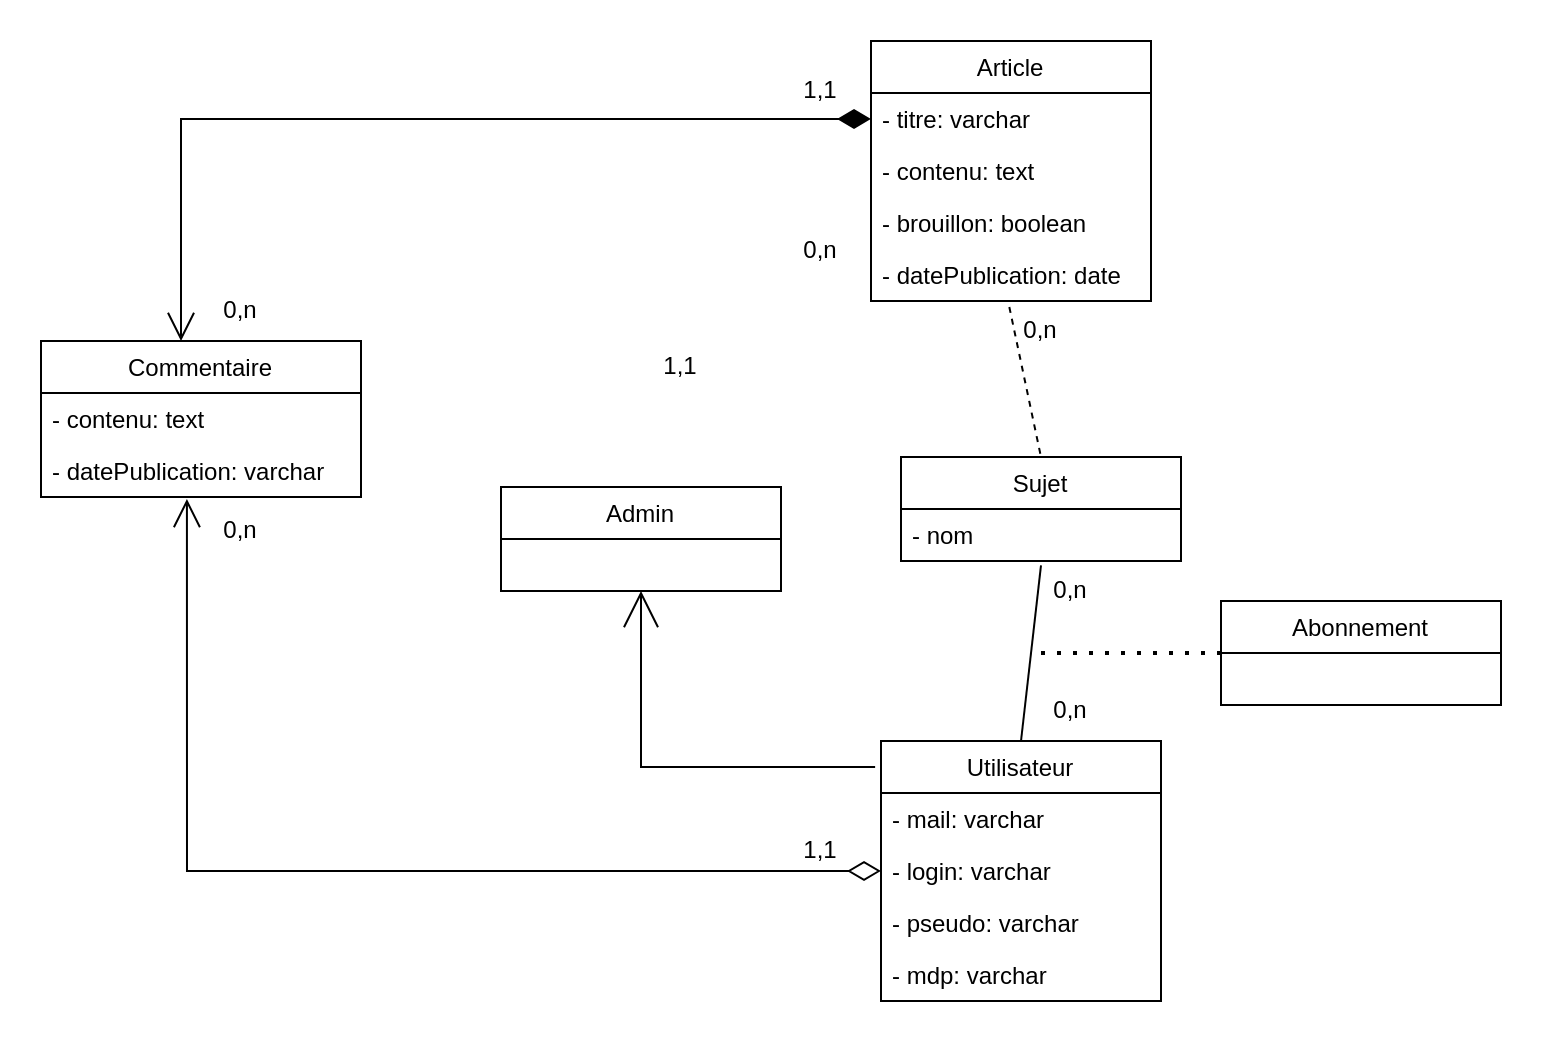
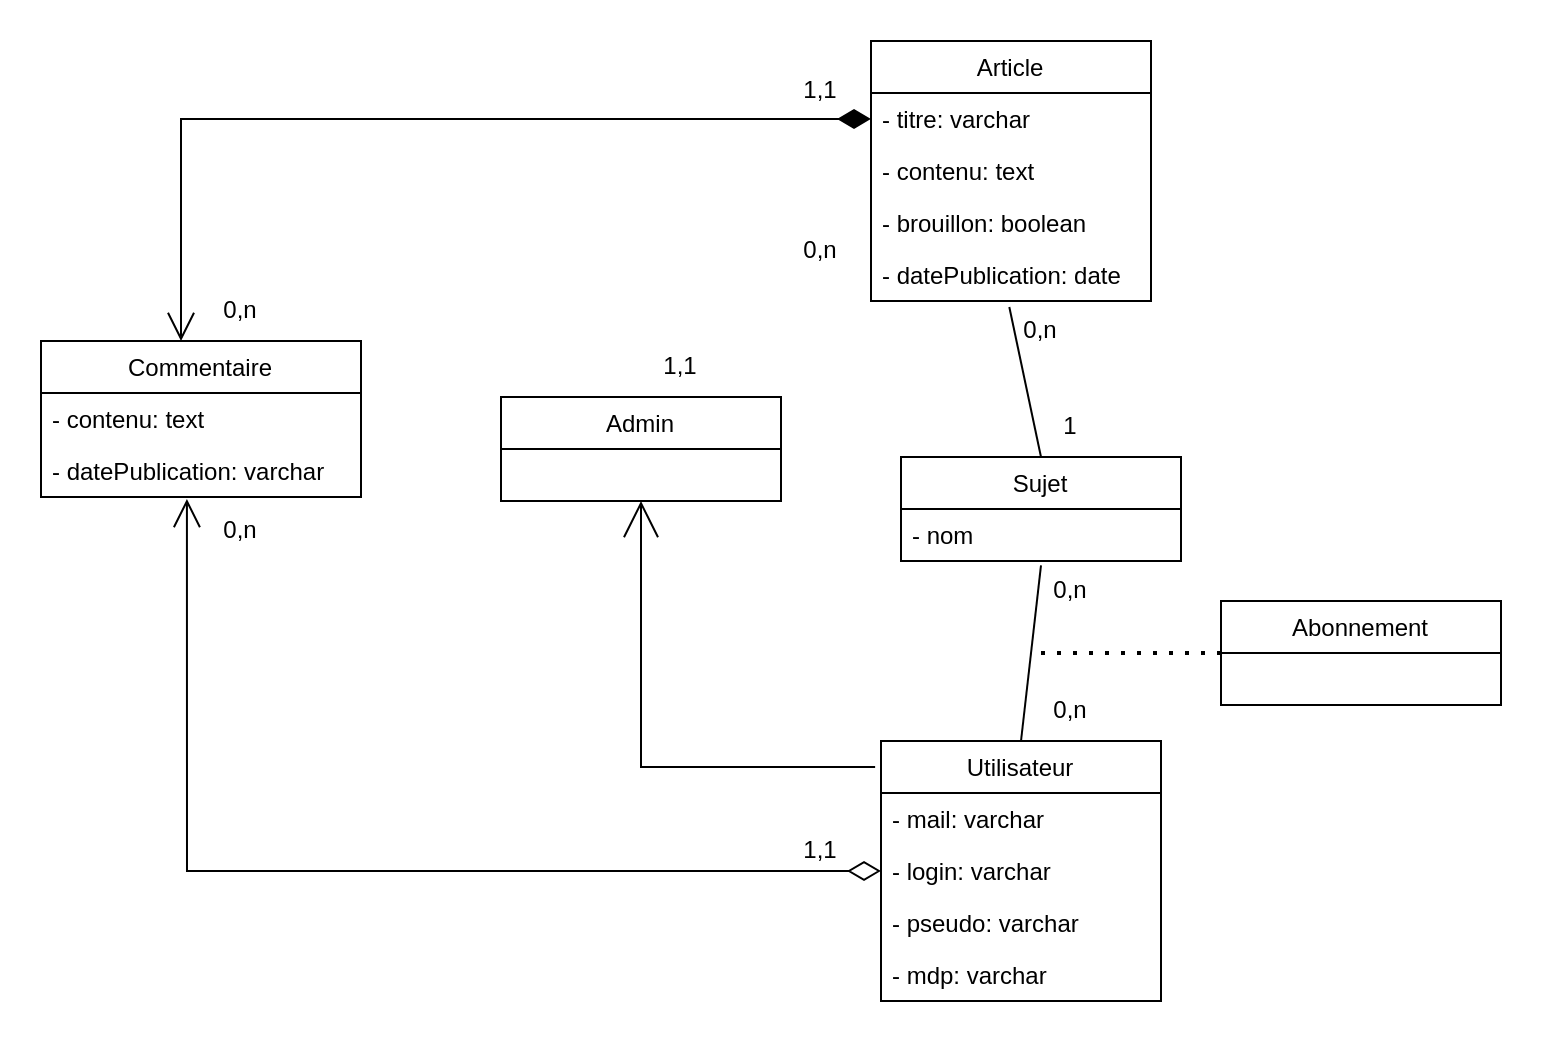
edge "- datePublication: date" -- "Sujet": style dashed -> solid
node "1": added
node "Admin": moved (641, 539) -> (641, 449)
